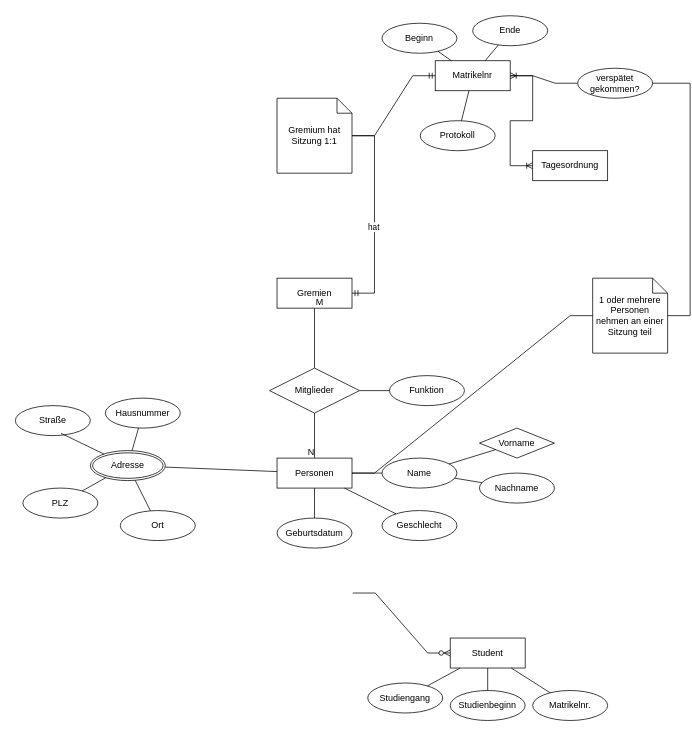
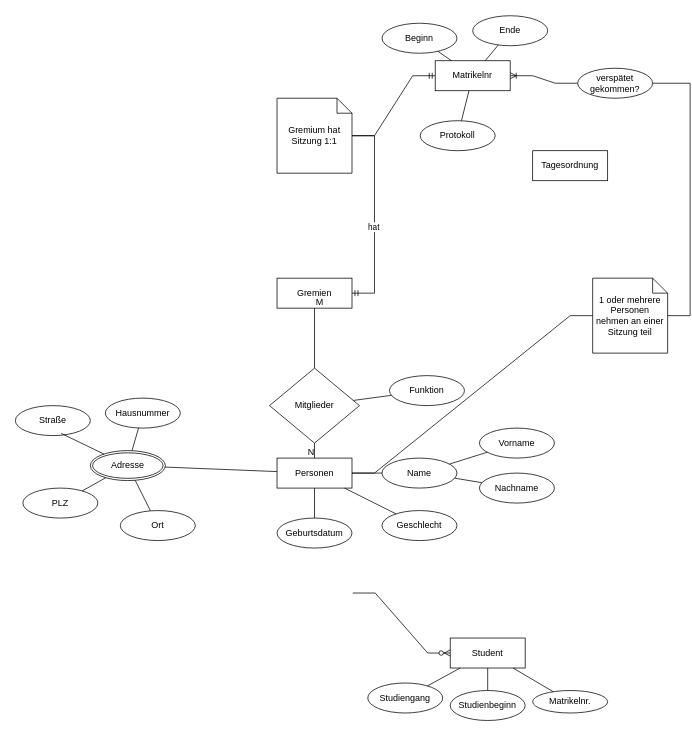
edge "Matrikelnr" -> "Tagesordnung": removed
node "Mitglieder": size 90x45 -> 90x75
node "Vorname": shape diamond -> ellipse
node "Matrikelnr.": size 75x30 -> 75x23
